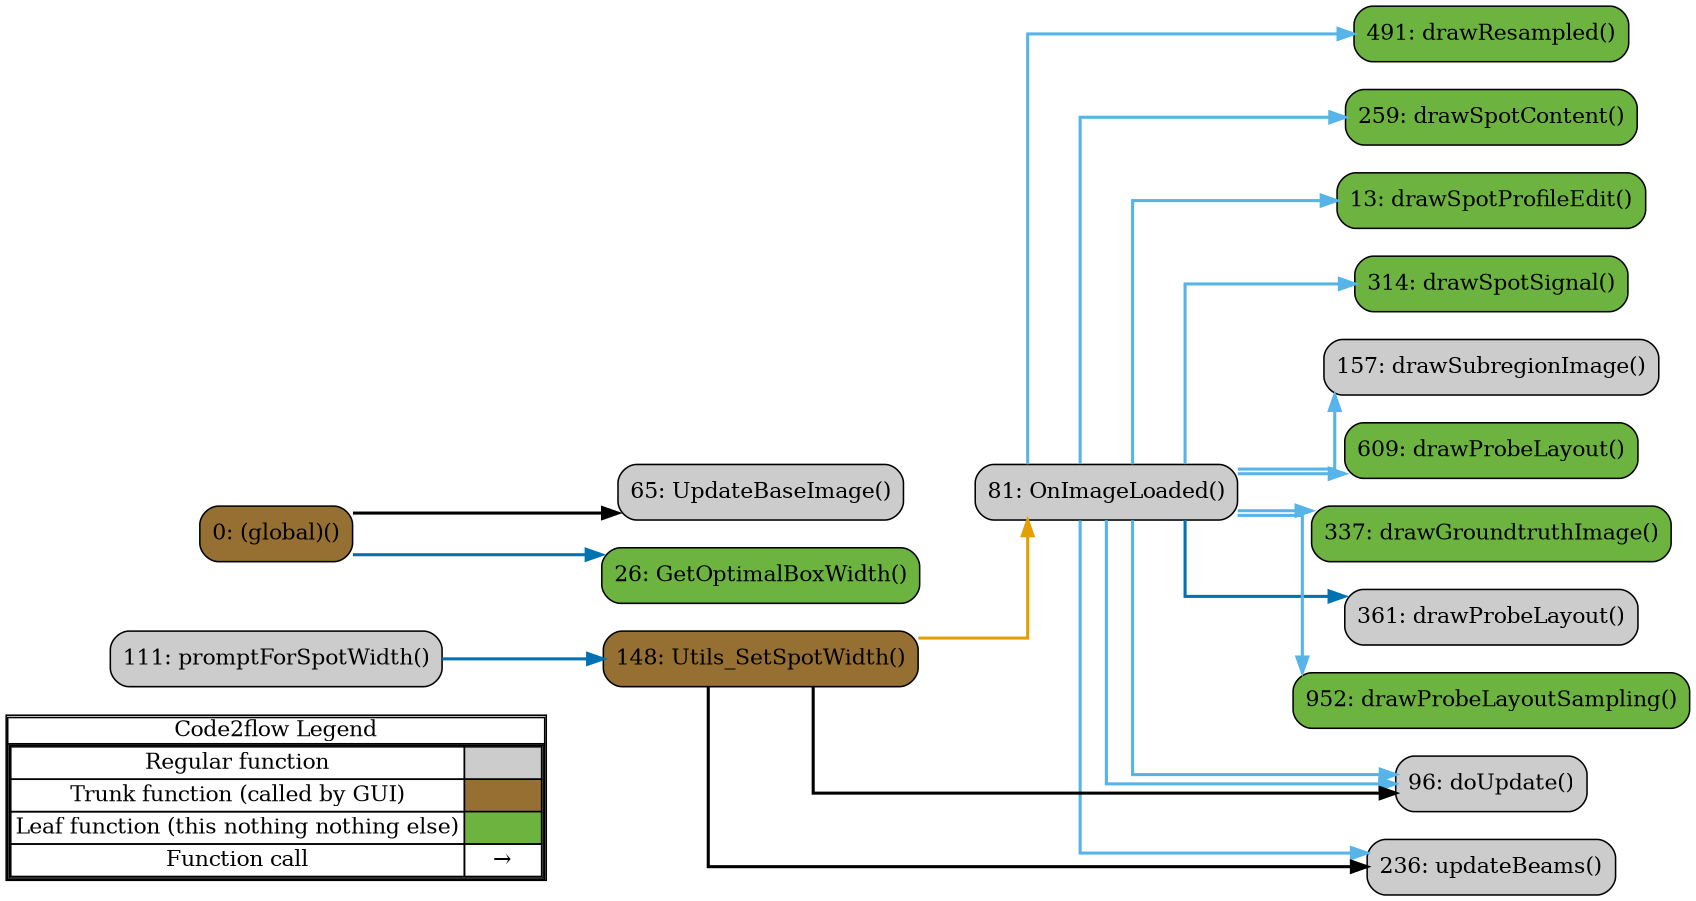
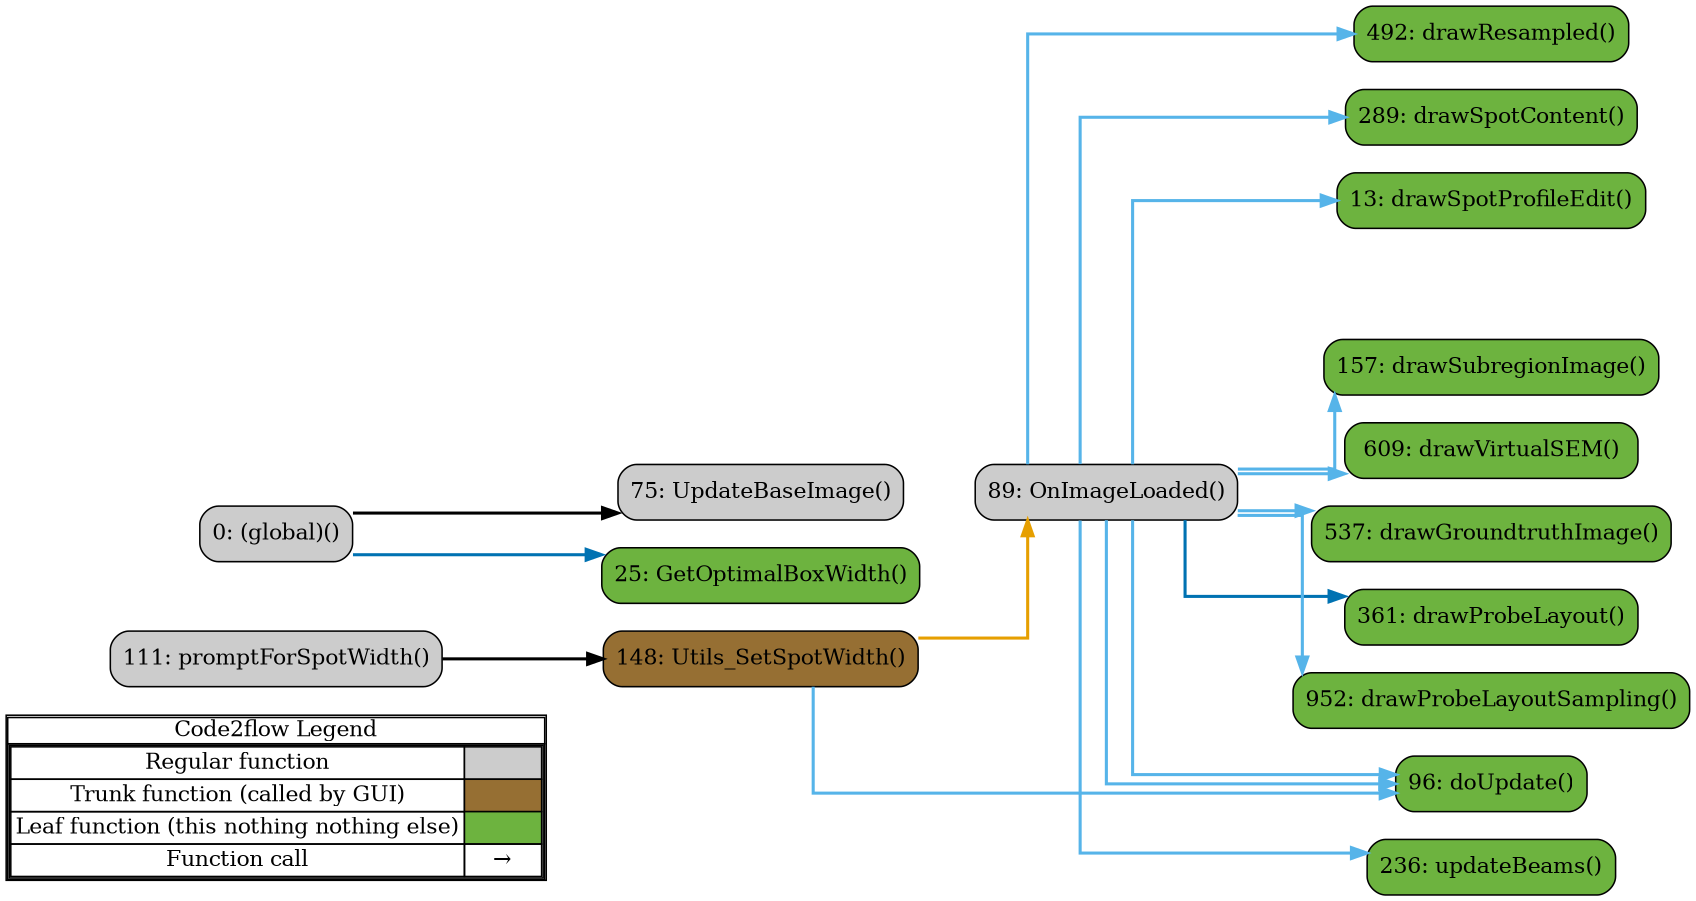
node "491: drawResampled()": label "491: drawResampled()" -> "492: drawResampled()"
node "259: drawSpotContent()": label "259: drawSpotContent()" -> "289: drawSpotContent()"
node "314: drawSpotSignal()": removed
node "157: drawSubregionImage()": fillcolor #cccccc -> #6db33f
node "609: drawProbeLayout()": label "609: drawProbeLayout()" -> "609: drawVirtualSEM()"
node "65: UpdateBaseImage()": label "65: UpdateBaseImage()" -> "75: UpdateBaseImage()"
node "81: OnImageLoaded()": label "81: OnImageLoaded()" -> "89: OnImageLoaded()"
node "0: (global)()": fillcolor #966f33 -> #cccccc
node "337: drawGroundtruthImage()": label "337: drawGroundtruthImage()" -> "537: drawGroundtruthImage()"
node "26: GetOptimalBoxWidth()": label "26: GetOptimalBoxWidth()" -> "25: GetOptimalBoxWidth()"
node "361: drawProbeLayout()": fillcolor #cccccc -> #6db33f
edge "111: promptForSpotWidth()" -> "148: Utils_SetSpotWidth()": color #0072b2 -> #000000
node "96: doUpdate()": fillcolor #cccccc -> #6db33f
edge "148: Utils_SetSpotWidth()" -> "96: doUpdate()": color #000000 -> #56b4e9
edge "148: Utils_SetSpotWidth()" -> "236: updateBeams()": removed
node "236: updateBeams()": fillcolor #cccccc -> #6db33f
